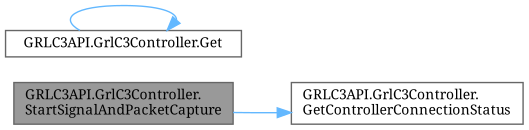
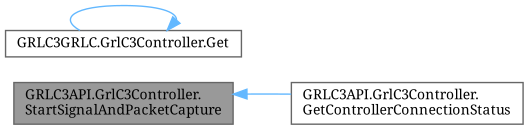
node "GRLC3API.GrlC3Controller.Get": label "GRLC3API.GrlC3Controller.Get" -> "GRLC3GRLC.GrlC3Controller.Get"
edge "GRLC3API.GrlC3Controller. StartSignalAndPacketCapture" -> "GRLC3API.GrlC3Controller. GetControllerConnectionStatus": reversed
